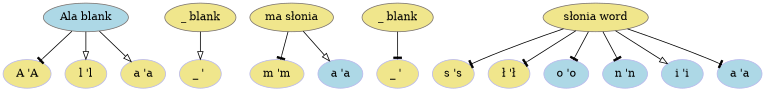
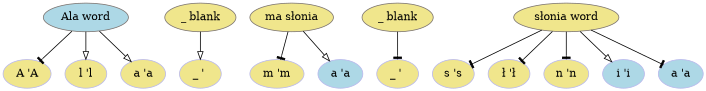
node "Ala blank": label "Ala blank" -> "Ala word"
node "o 'o": removed
node "n 'n": fillcolor lightblue -> khaki
